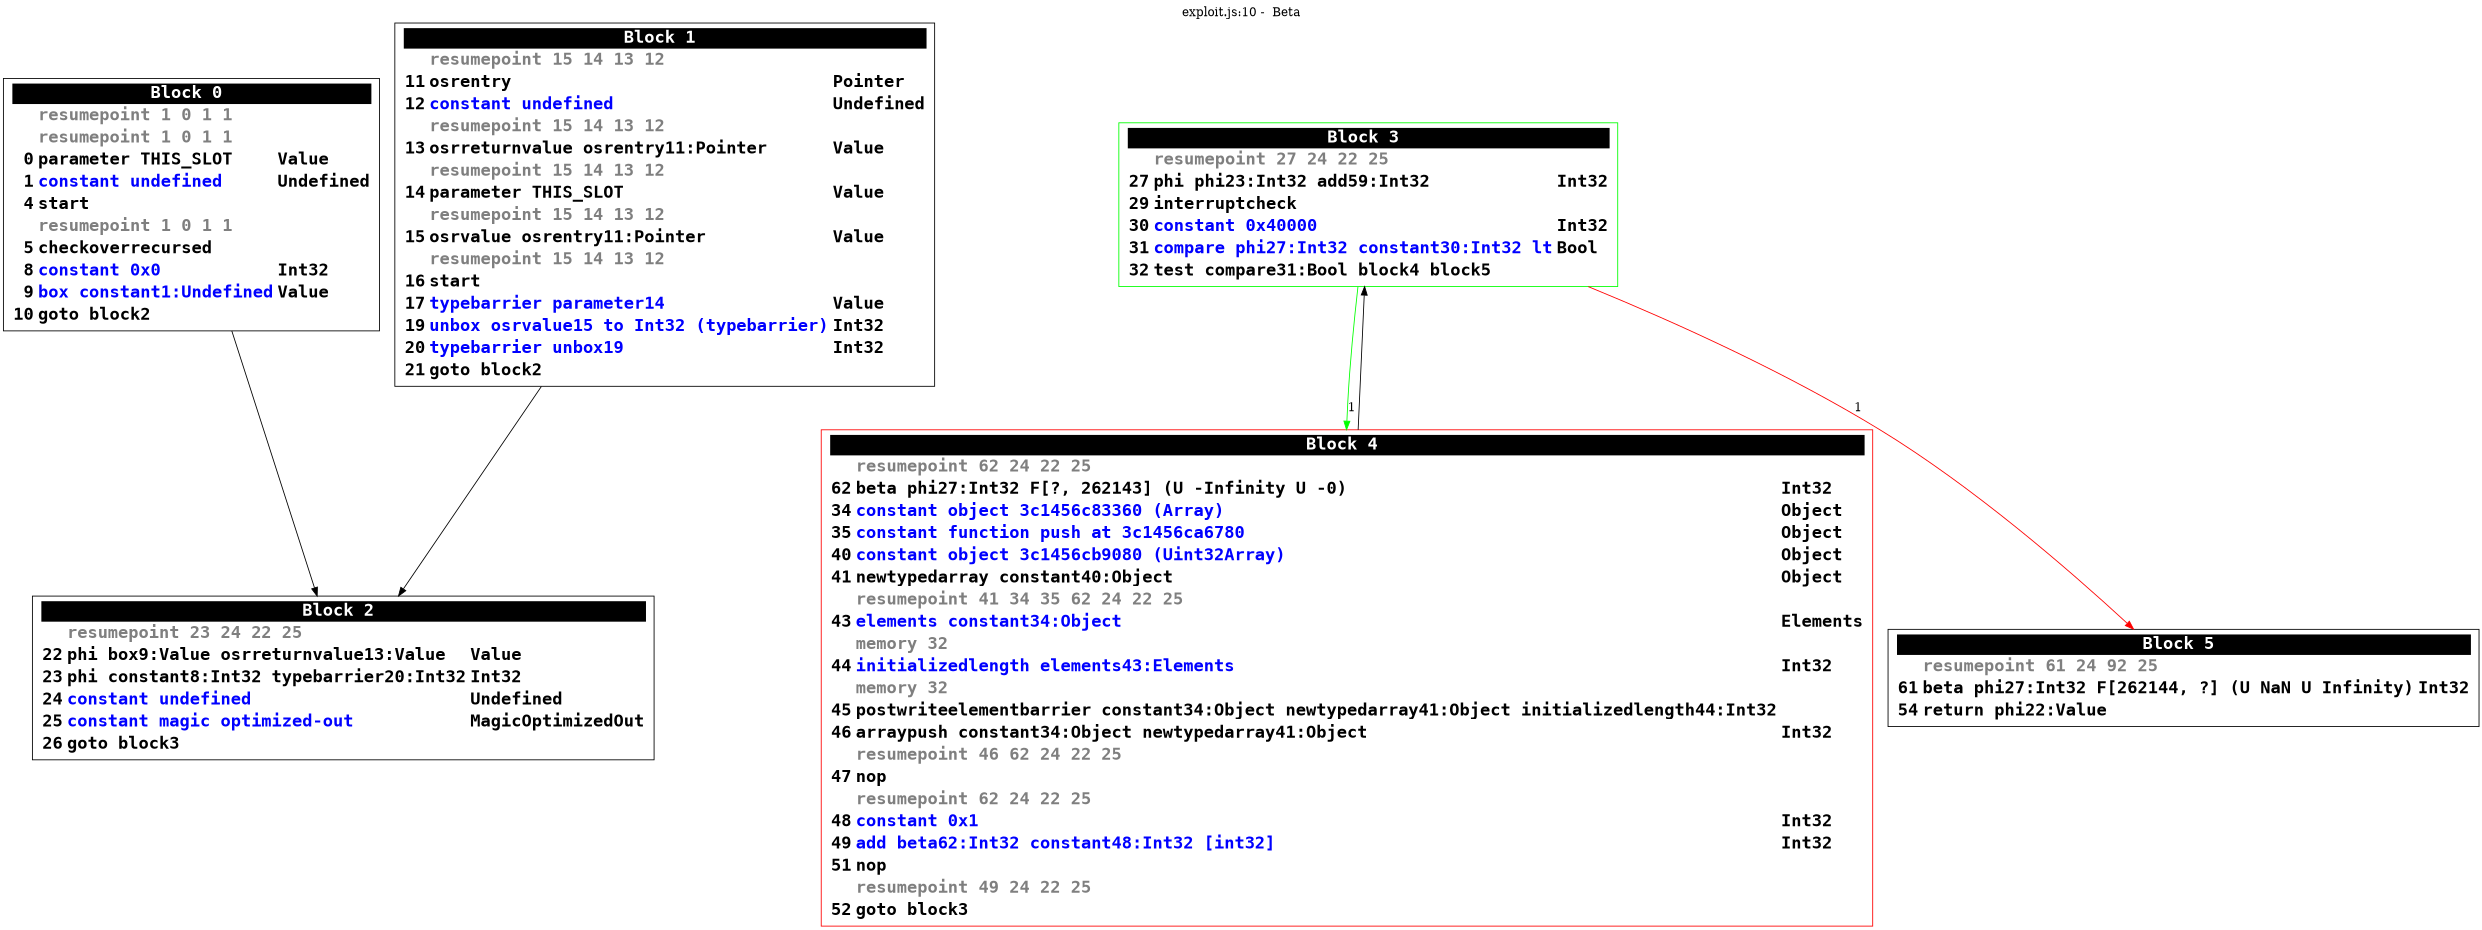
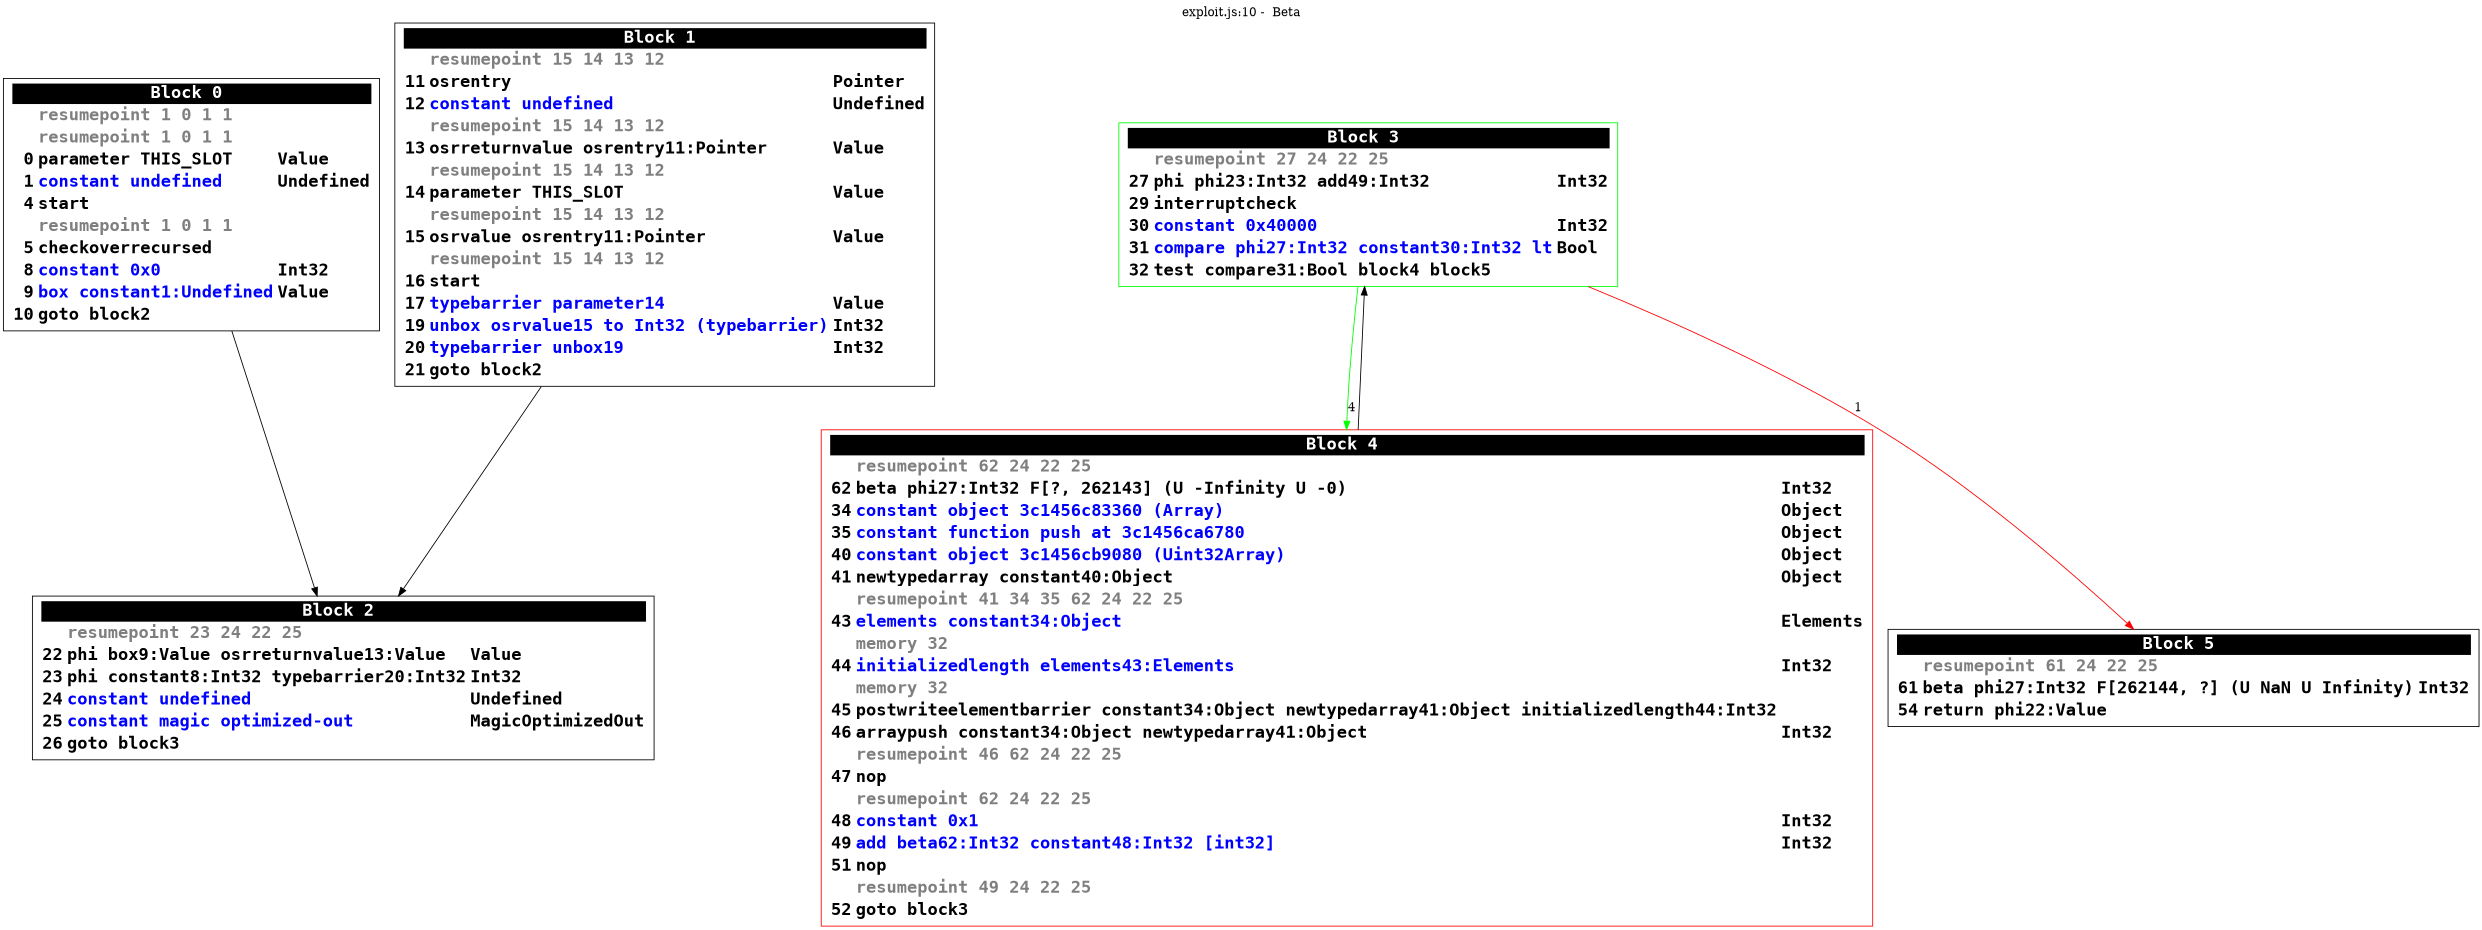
node "Block 3": text "phi phi23:Int32 add59:Int32" -> "phi phi23:Int32 add49:Int32"
edge "Block 3" -> "Block 4": label "1" -> "4"
node "Block 5": text "resumepoint 61 24 92 25" -> "resumepoint 61 24 22 25"
